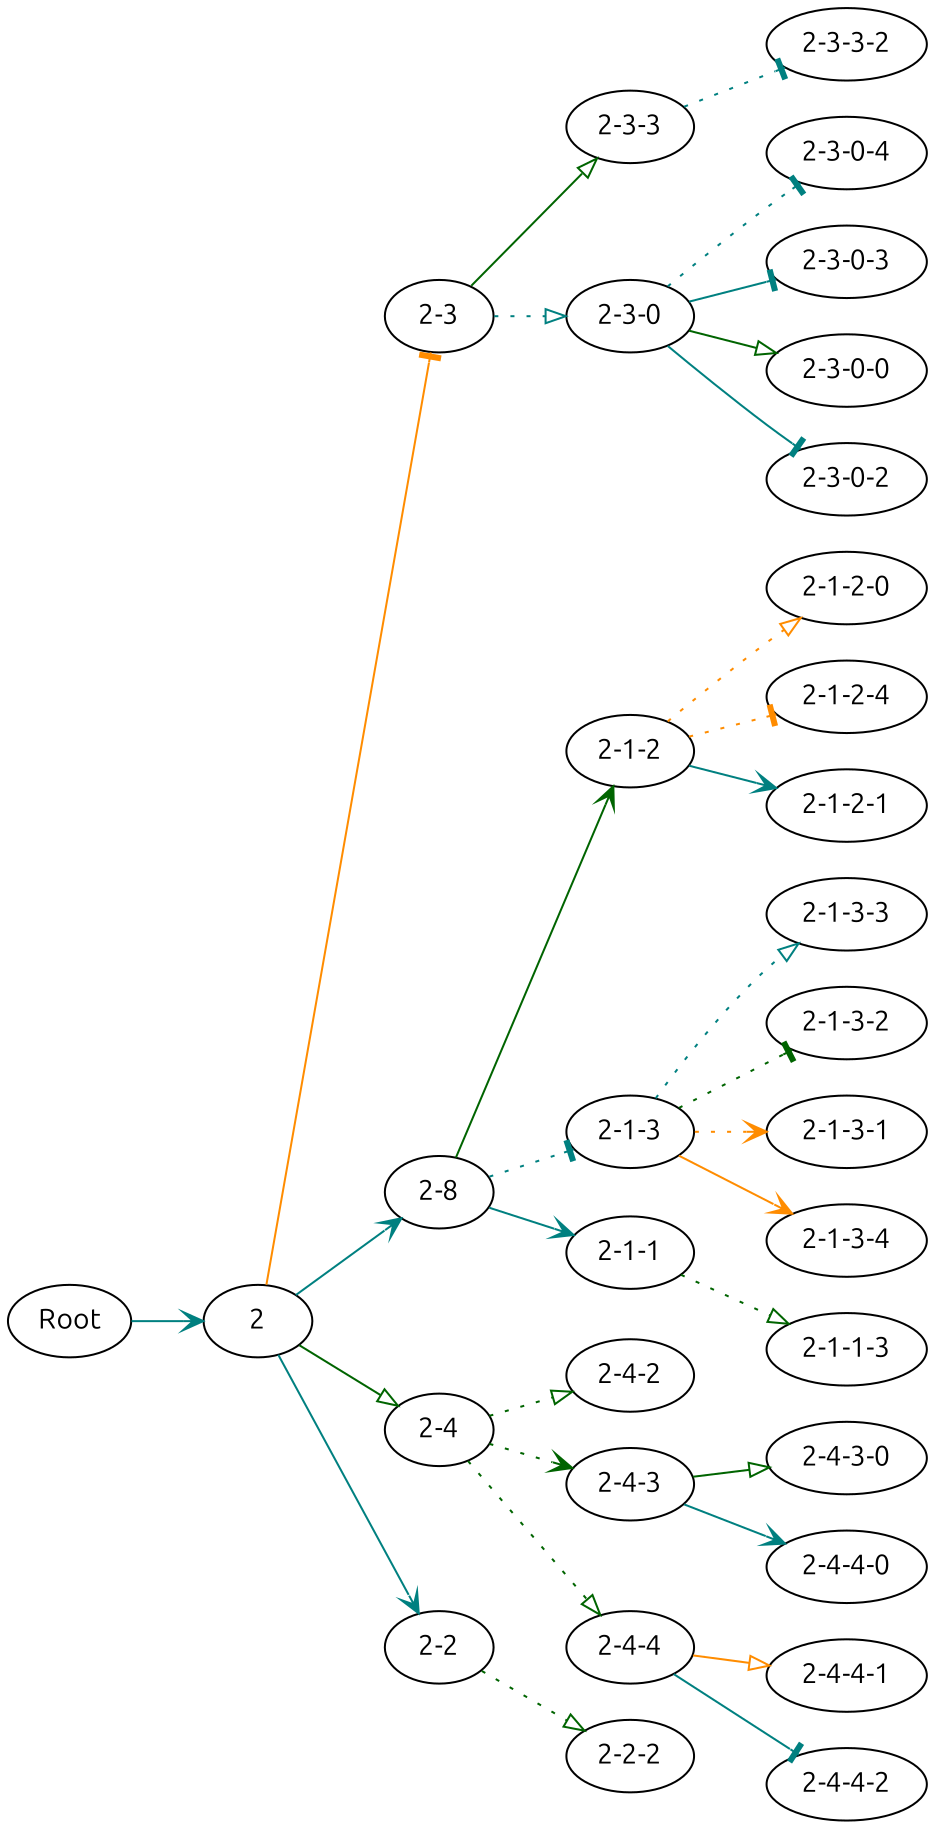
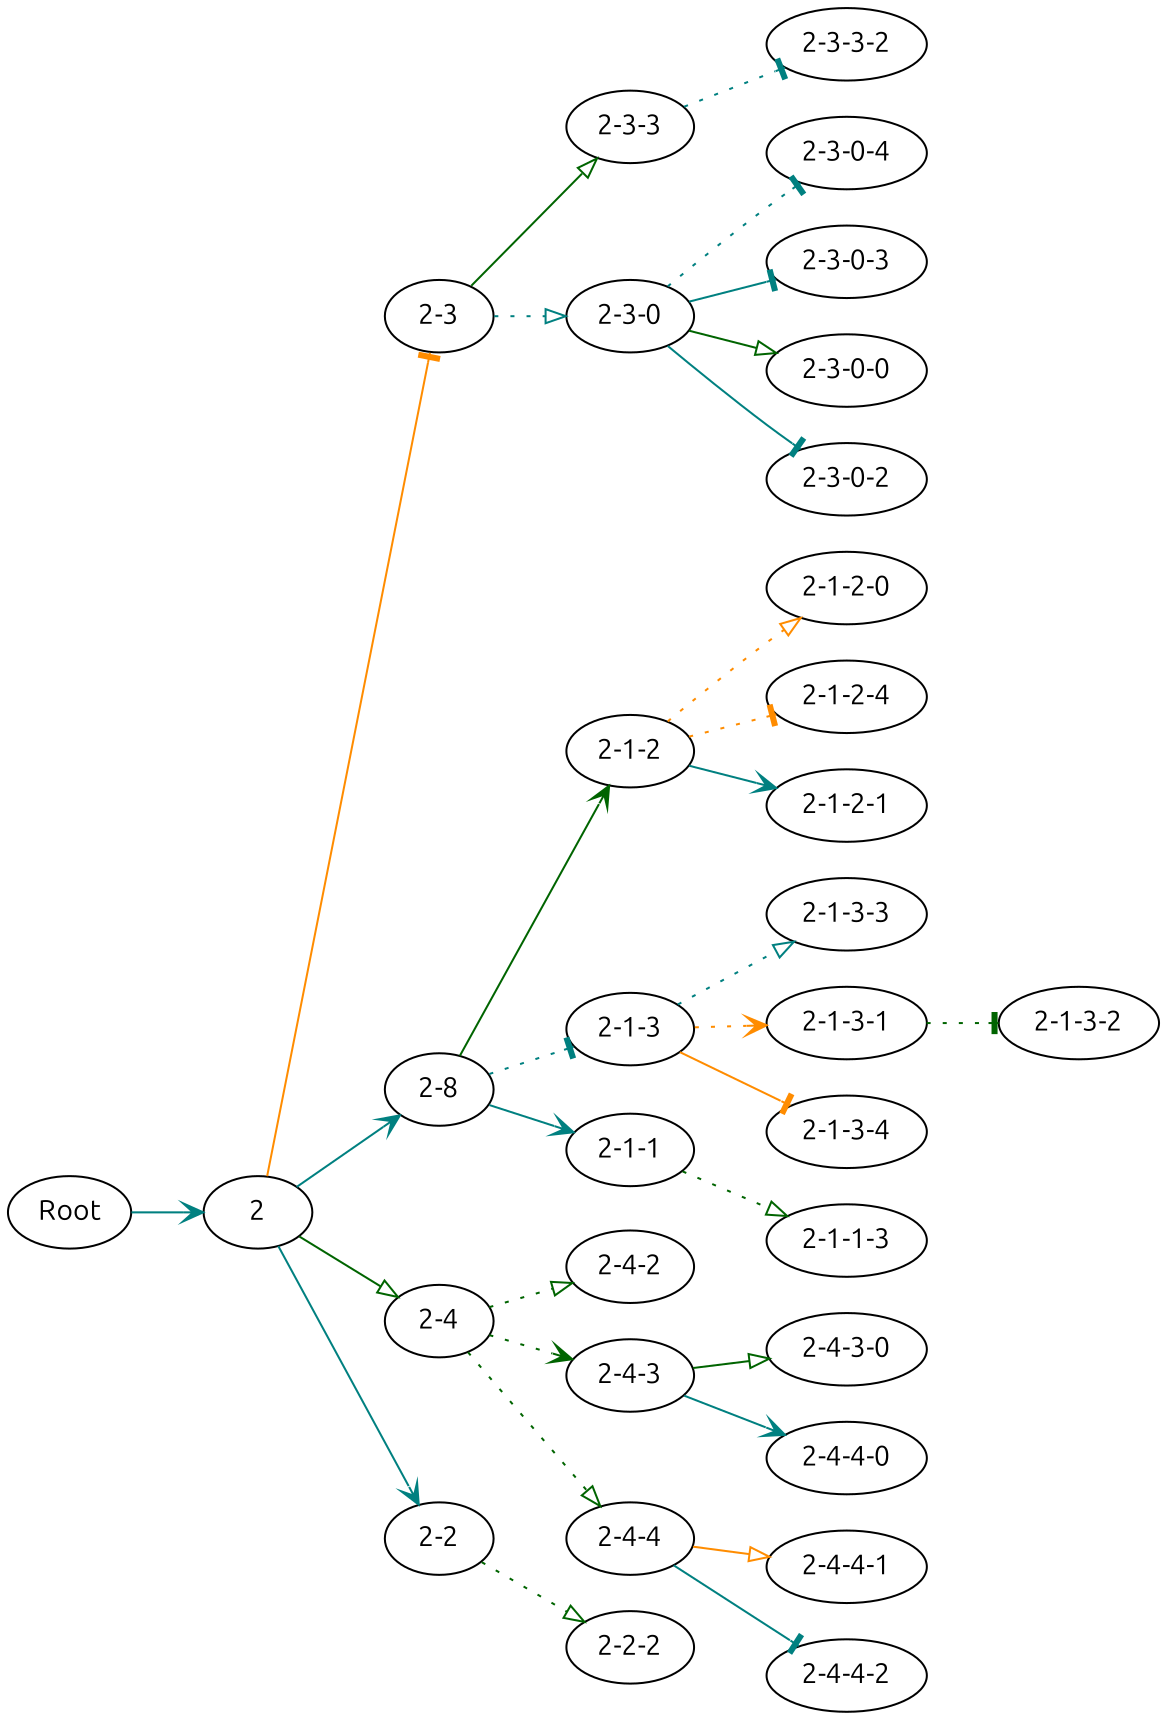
edge "2-1-3" -> "2-1-3-2": now "2-1-3-1" -> "2-1-3-2"
edge "2-1-3" -> "2-1-3-4": arrowhead vee -> tee
